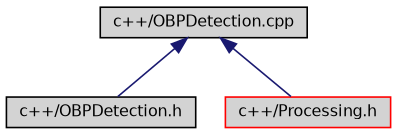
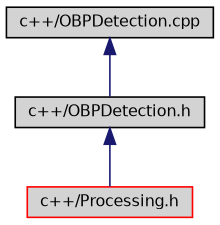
edge "c++/Processing.h" -> "c++/OBPDetection.cpp": now "c++/Processing.h" -> "c++/OBPDetection.h"
